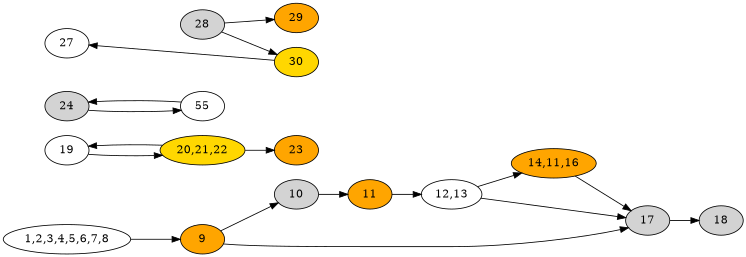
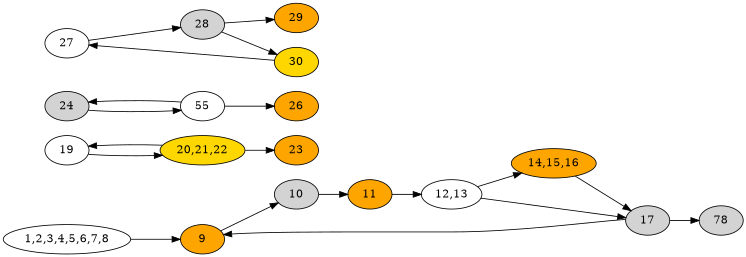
edge "27" -> "28": added
node "26": added
node "14,11,16": label "14,11,16" -> "14,15,16"
node "18": label "18" -> "78"
edge "9" -> "17": reversed
